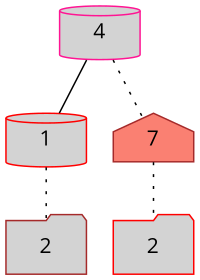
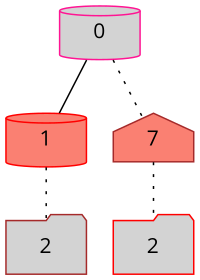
node "4": label "4" -> "0"
node "1": fillcolor lightgrey -> salmon
